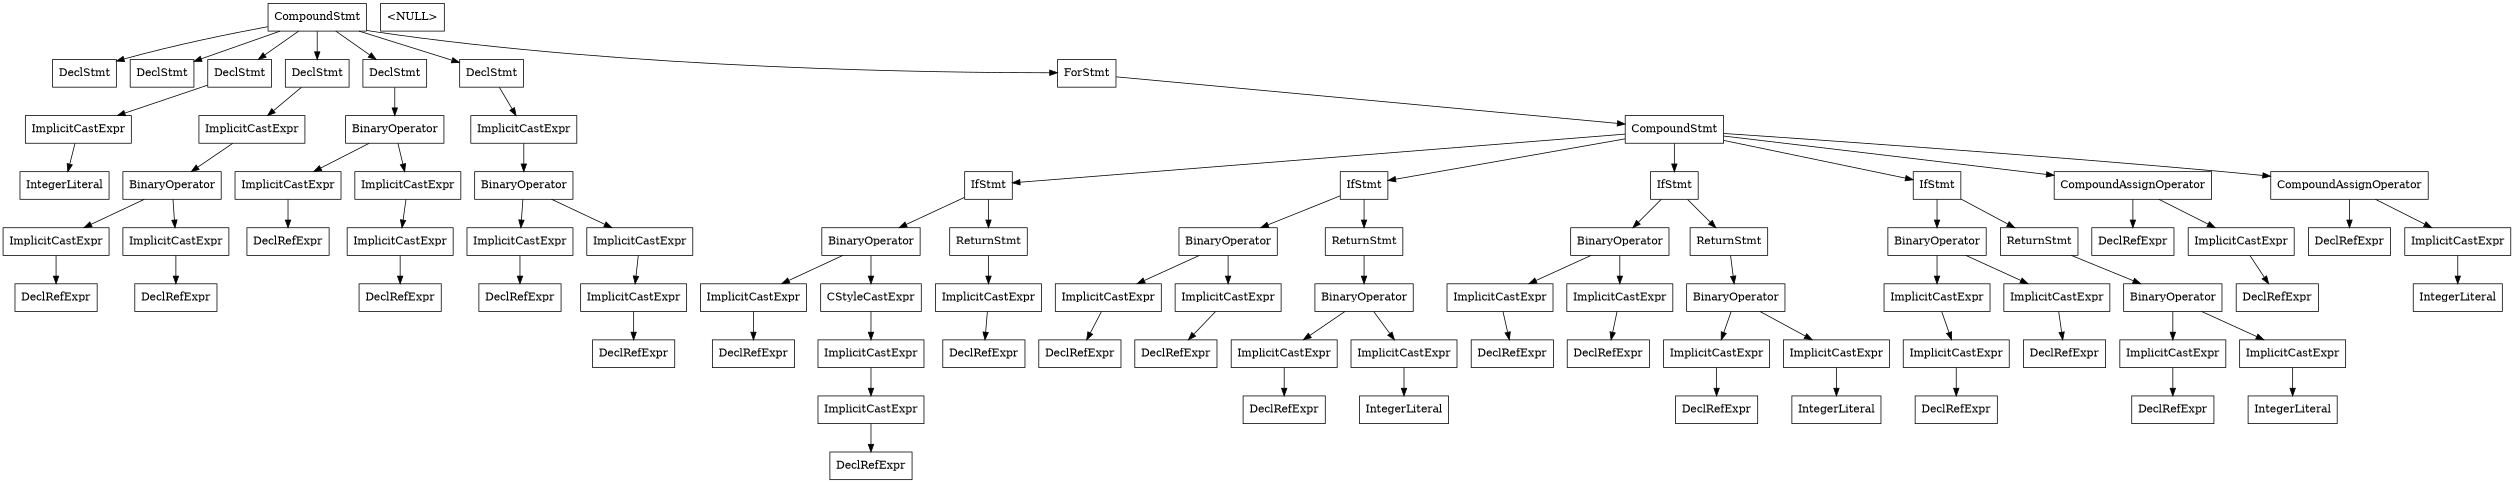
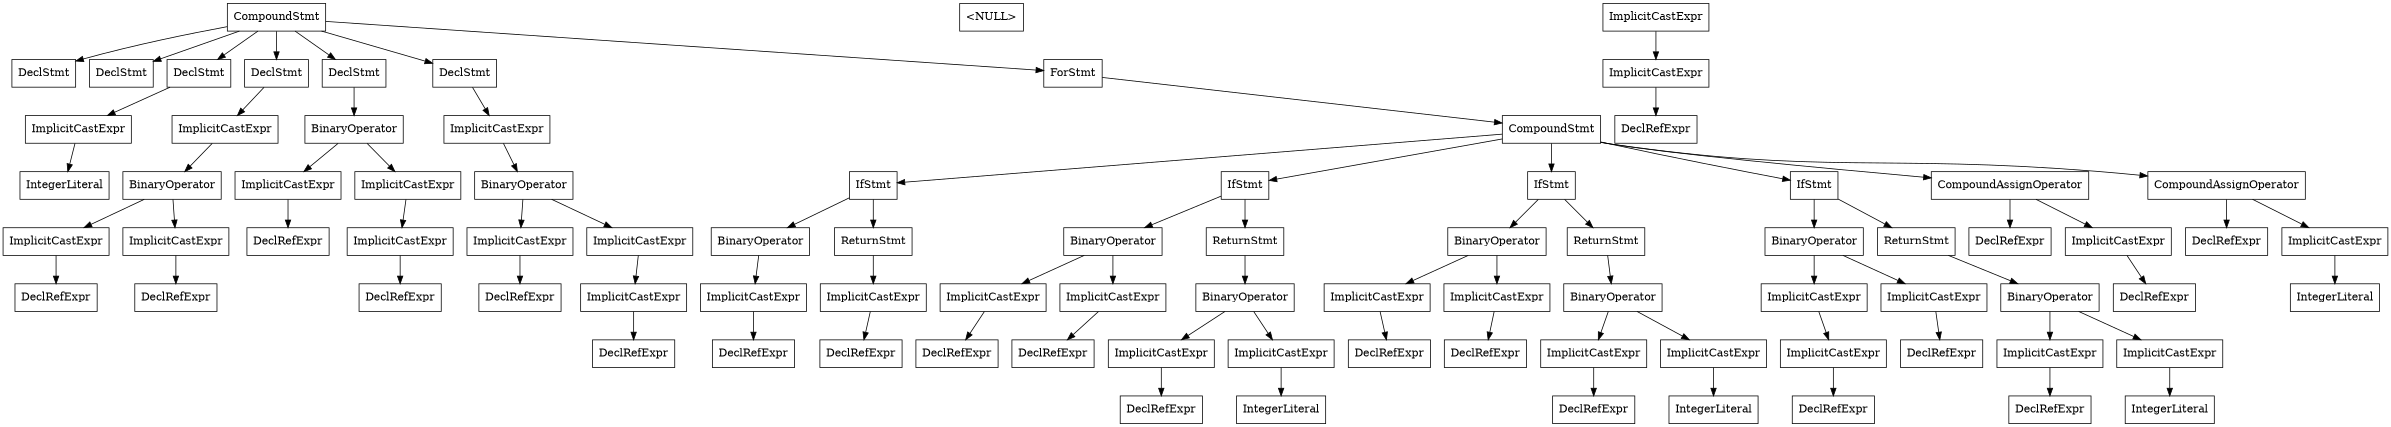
node "CStyleCastExpr": removed
